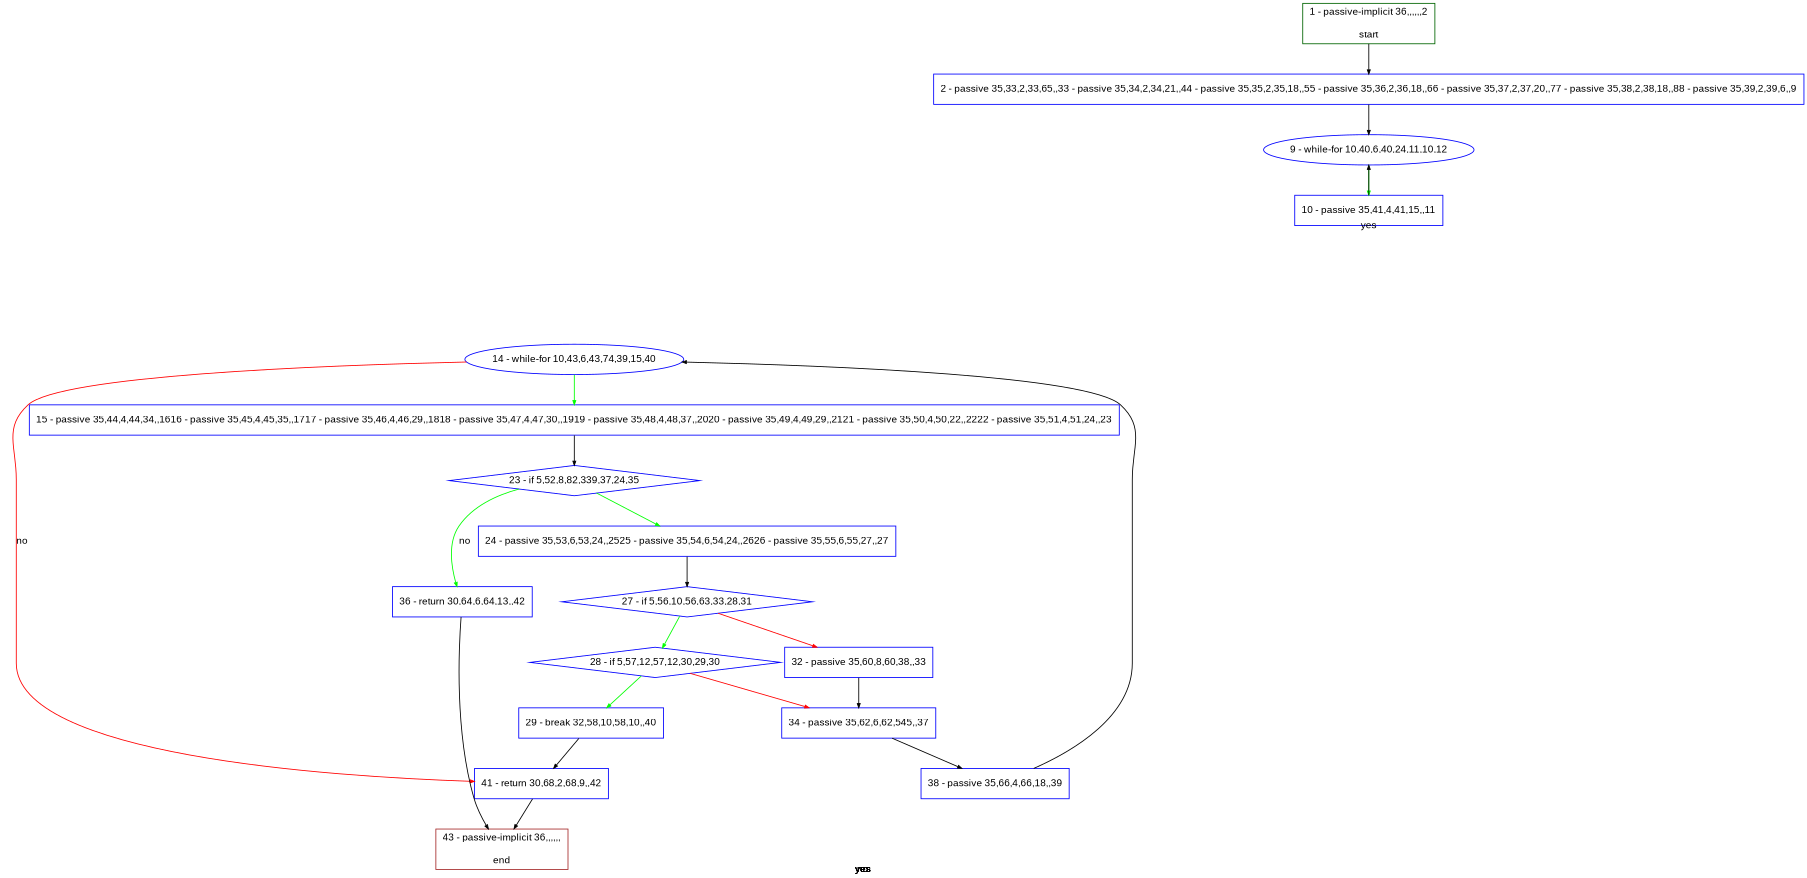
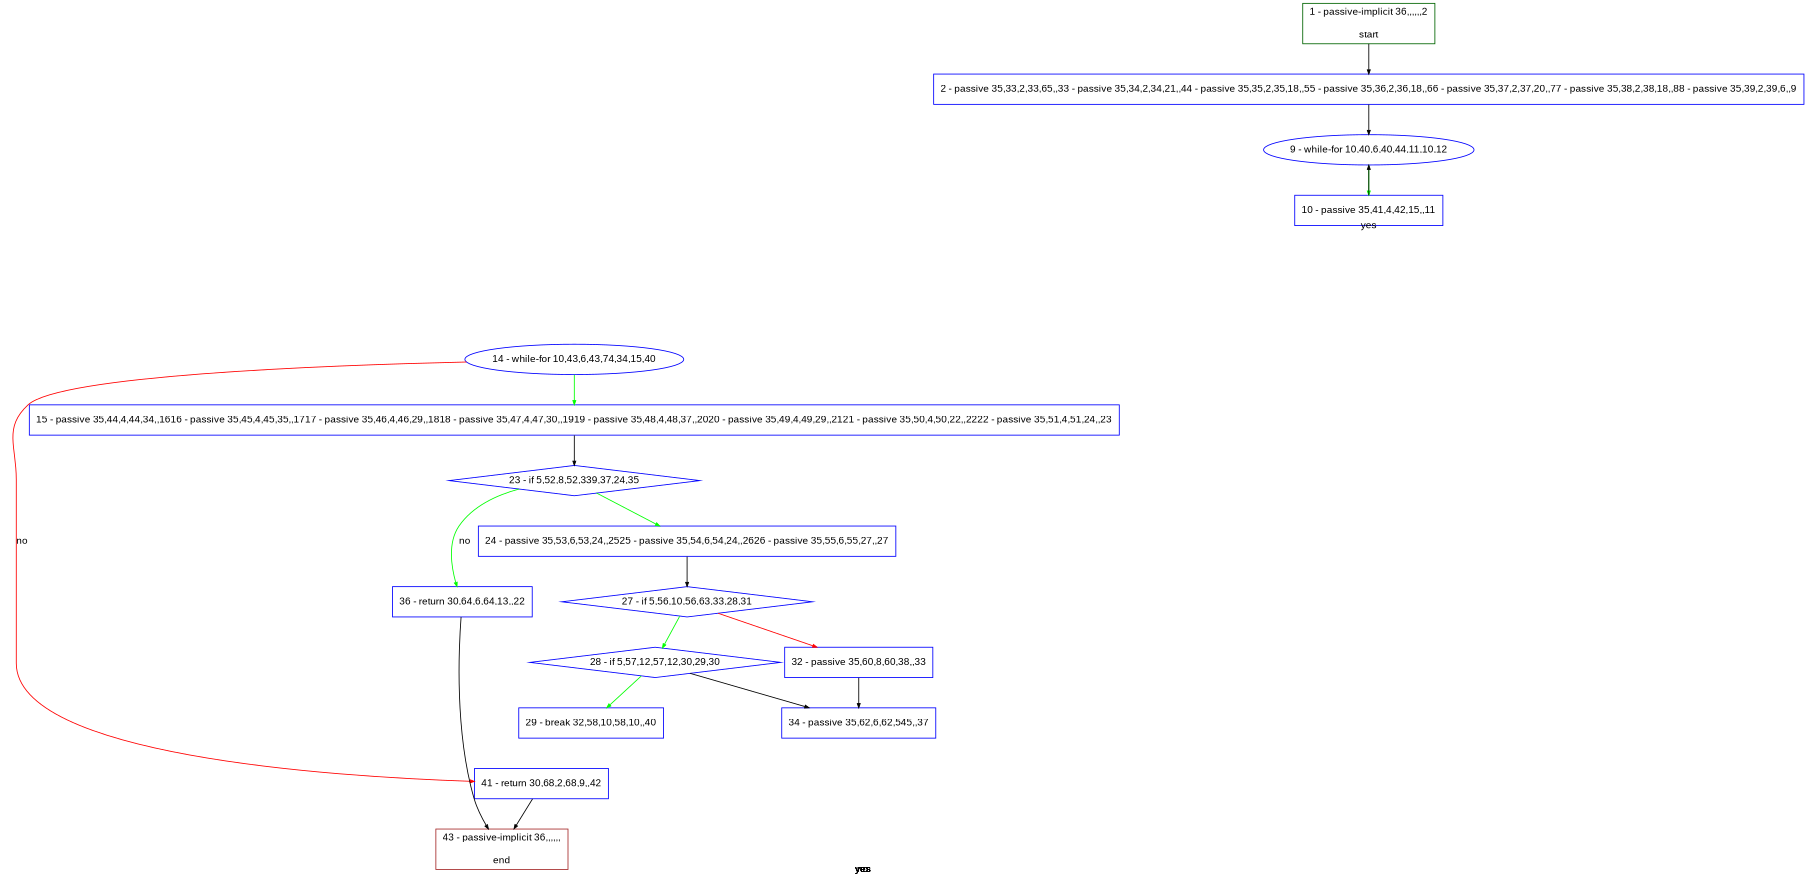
node "9 - while-for 10,40,6,40,24,11,10,12": label "9 - while-for 10,40,6,40,24,11,10,12" -> "9 - while-for 10,40,6,40,44,11,10,12"
node "10 - passive 35,41,4,41,15,,11": label "10 - passive 35,41,4,41,15,,11" -> "10 - passive 35,41,4,42,15,,11"
node "14 - while-for 10,43,6,43,74,39,15,40": label "14 - while-for 10,43,6,43,74,39,15,40" -> "14 - while-for 10,43,6,43,74,34,15,40"
node "23 - if 5,52,8,82,339,37,24,35": label "23 - if 5,52,8,82,339,37,24,35" -> "23 - if 5,52,8,52,339,37,24,35"
node "36 - return 30,64,6,64,13,,42": label "36 - return 30,64,6,64,13,,42" -> "36 - return 30,64,6,64,13,,22"
edge "28 - if 5,57,12,57,12,30,29,30" -> "34 - passive 35,62,6,62,545,,37": color #ff0000 -> #000000
edge "29 - break 32,58,10,58,10,,40" -> "41 - return 30,68,2,68,9,,42": removed
node "38 - passive 35,66,4,66,18,,39": removed
